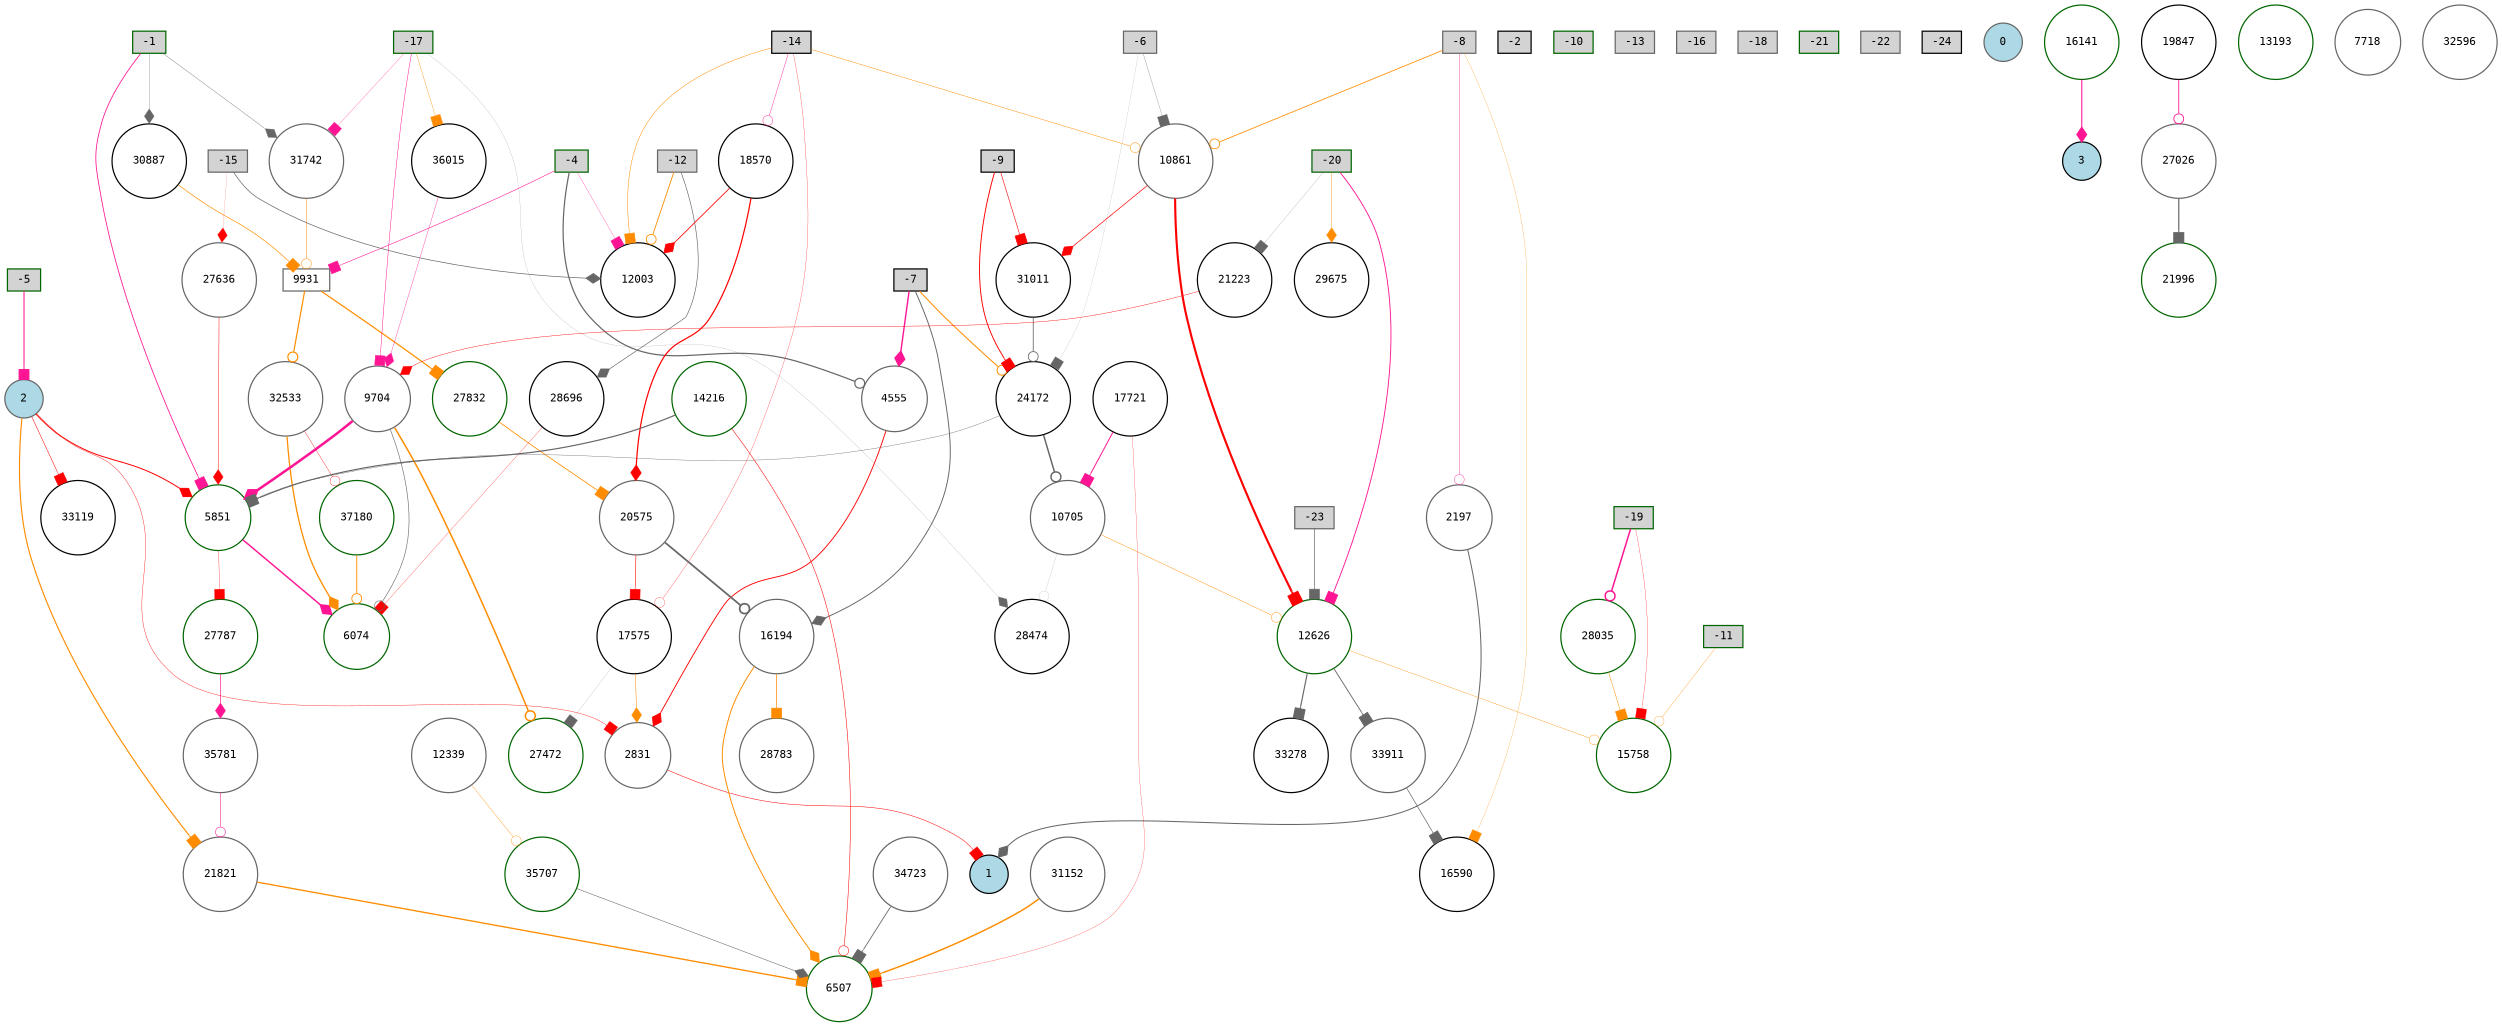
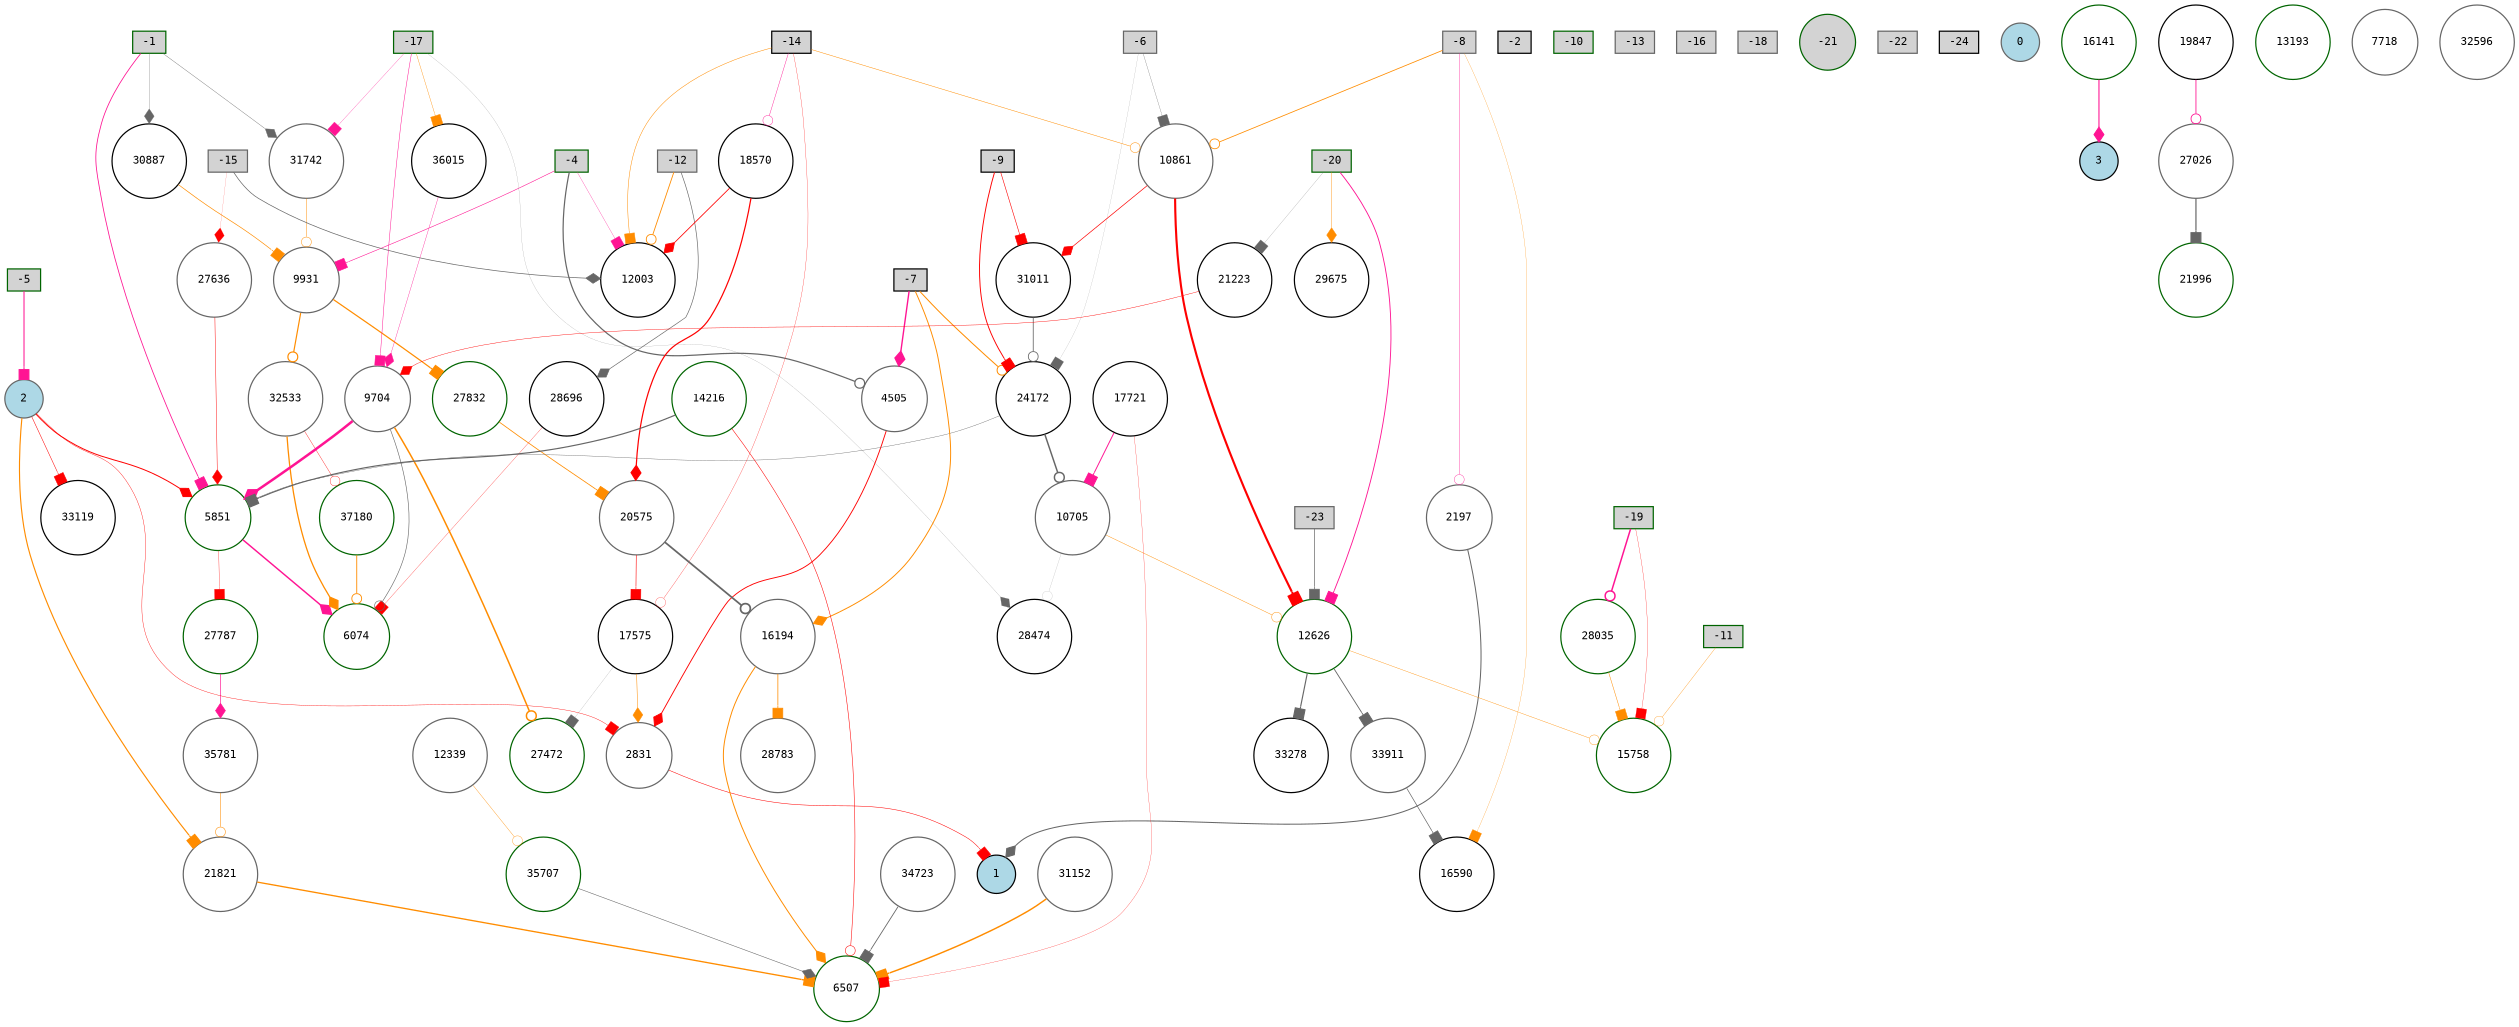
node "-21": shape box -> circle
node "9931": shape box -> circle
node "4555": label "4555" -> "4505"
edge "-7" -> "16194": color gray40 -> darkorange
edge "35781" -> "21821": color deeppink -> darkorange
